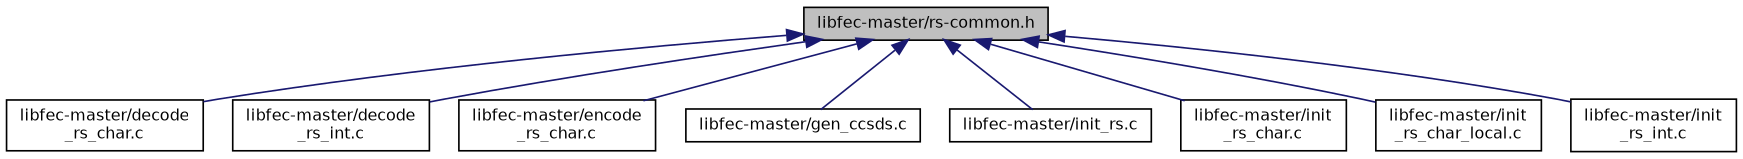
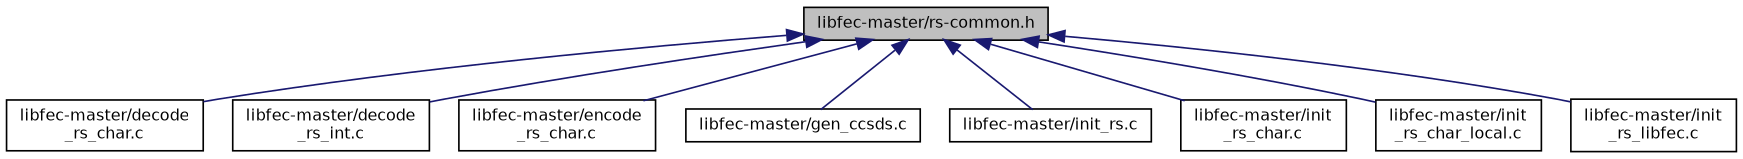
node "libfec-master/init _rs_int.c": label "libfec-master/init _rs_int.c" -> "libfec-master/init _rs_libfec.c"
